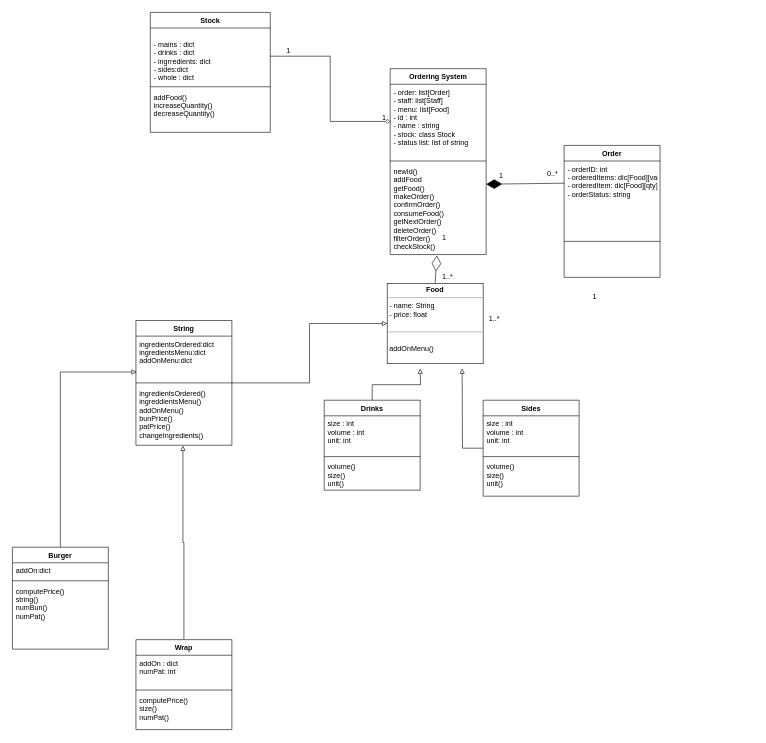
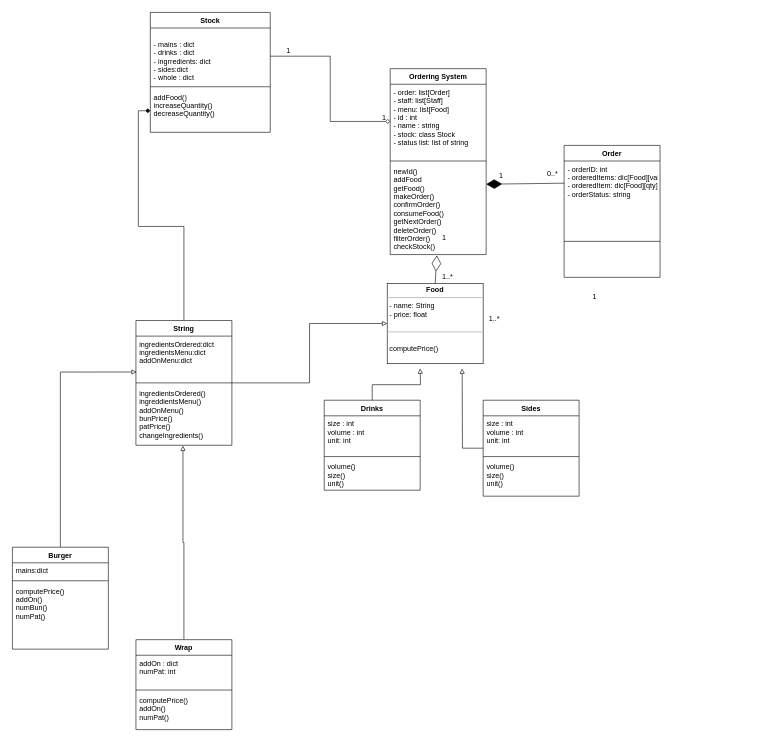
edge "String" -> "addFood() increaseQuantity() decreaseQuantity()": added
node "Food - name: String - price: float addOnMenu()": label "Food - name: String - price: float addOnMenu()" -> "Food - name: String - price: float computePrice()"
node "addOn:dict": label "addOn:dict" -> "mains:dict"
node "computePrice() string() numBun() numPat()": label "computePrice() string() numBun() numPat()" -> "computePrice() addOn() numBun() numPat()"
node "computePrice() size() numPat()": label "computePrice() size() numPat()" -> "computePrice() addOn() numPat()"
